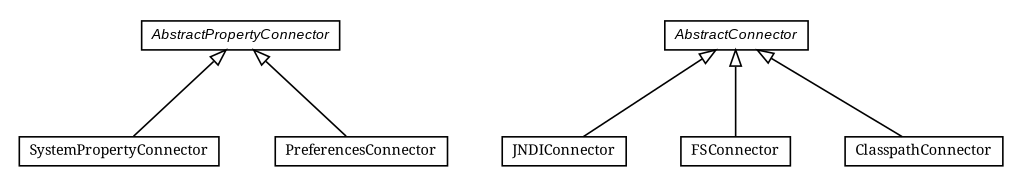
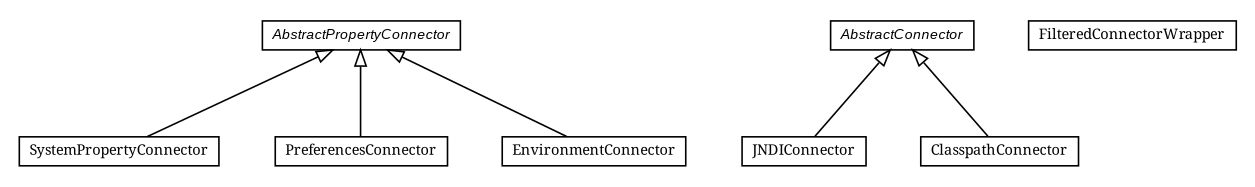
node "FilteredConnectorWrapper": added
node "EnvironmentConnector": added
node "FSConnector": removed
